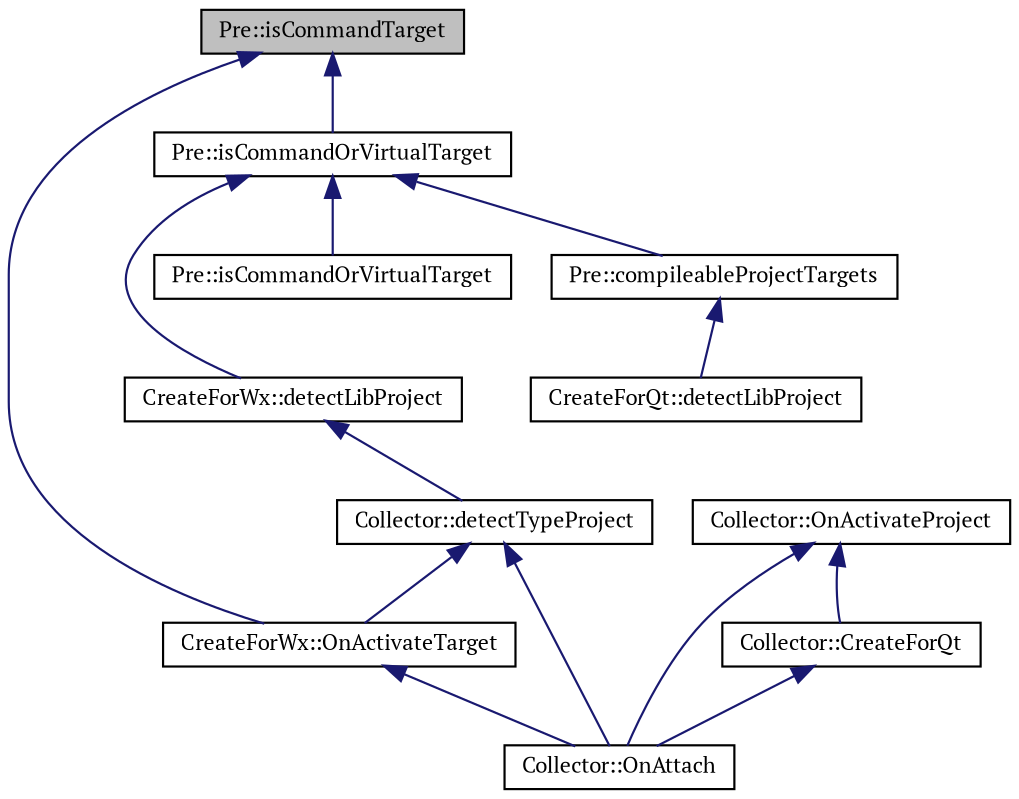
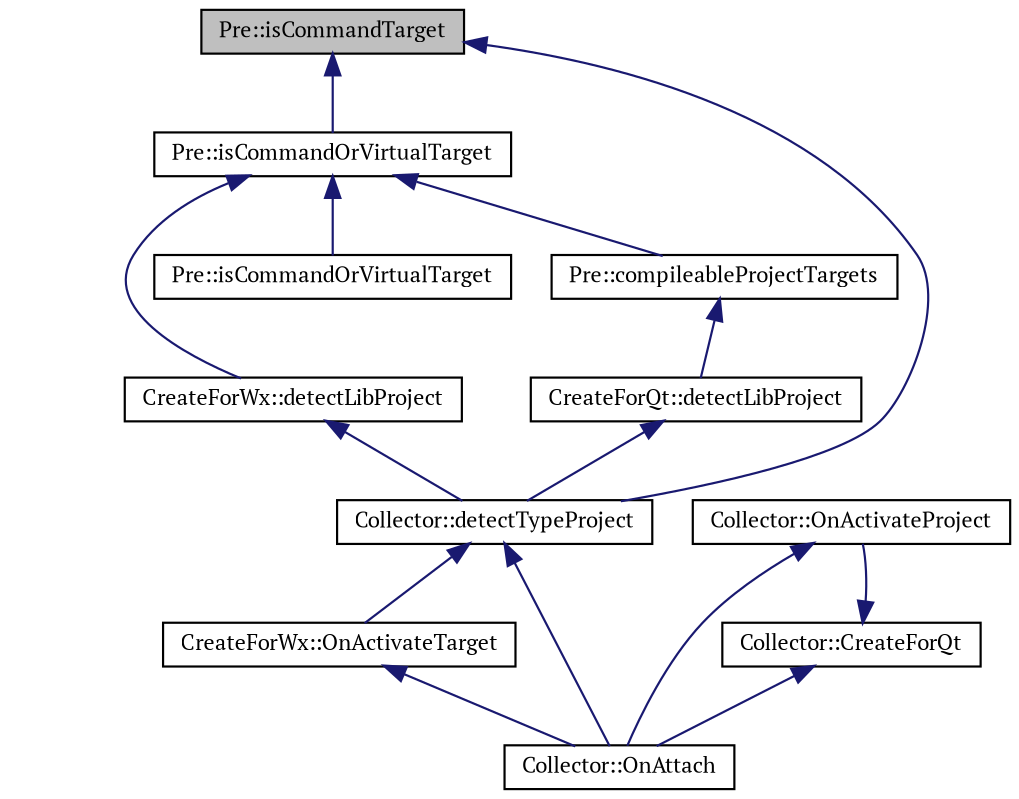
edge "CreateForWx::OnActivateTarget" -> "Pre::isCommandTarget": now "Collector::detectTypeProject" -> "Pre::isCommandTarget"
edge "Collector::detectTypeProject" -> "CreateForQt::detectLibProject": added
edge "Collector::CreateForQt" -> "Collector::OnActivateProject": reversed
